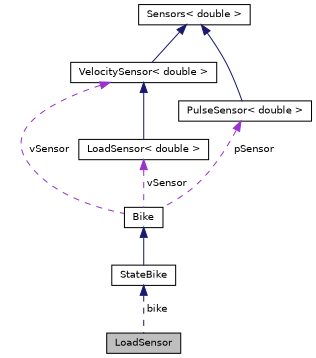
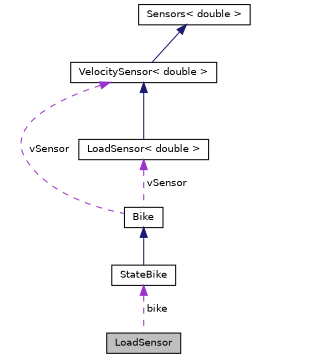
node "PulseSensor< double >": removed
edge "LoadSensor" -> "StateBike": color midnightblue -> darkorchid3
